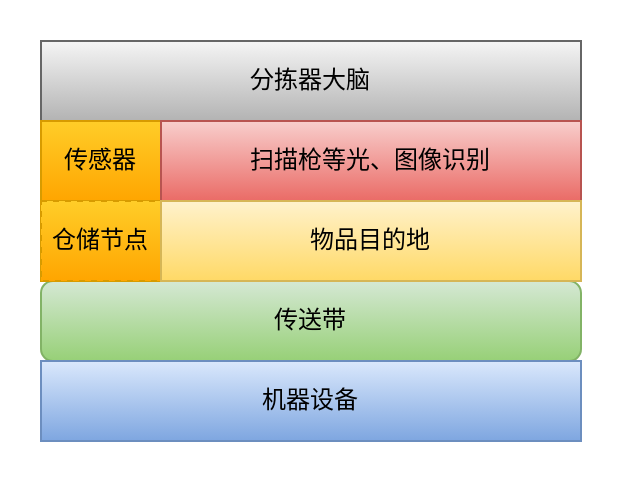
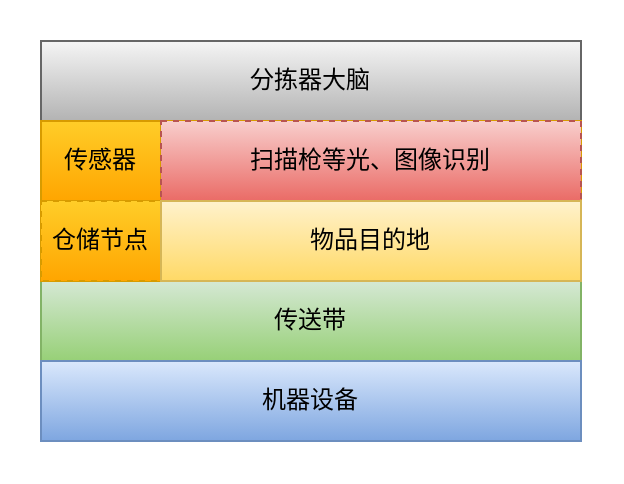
node "扫描枪等光、图像识别": style solid -> dashed
node "传送带": shape rounded rectangle -> rectangle
